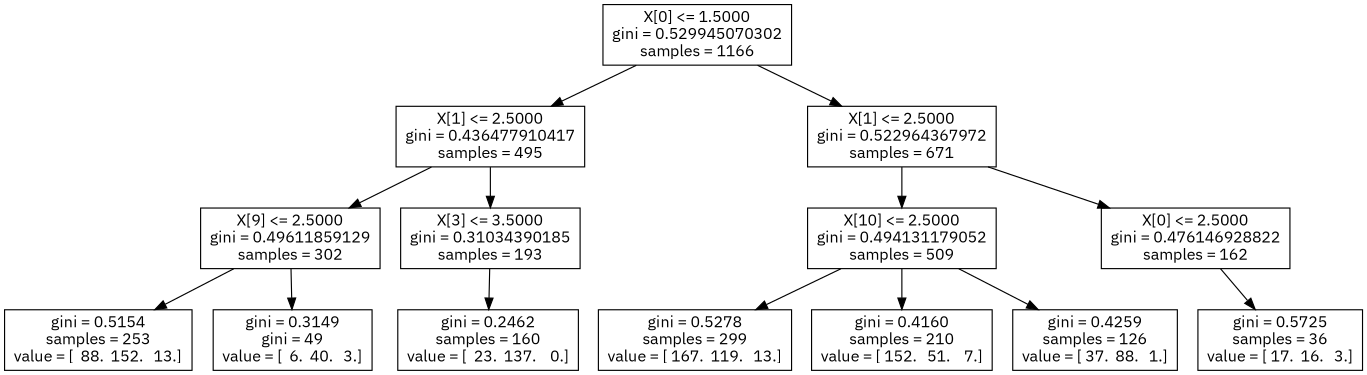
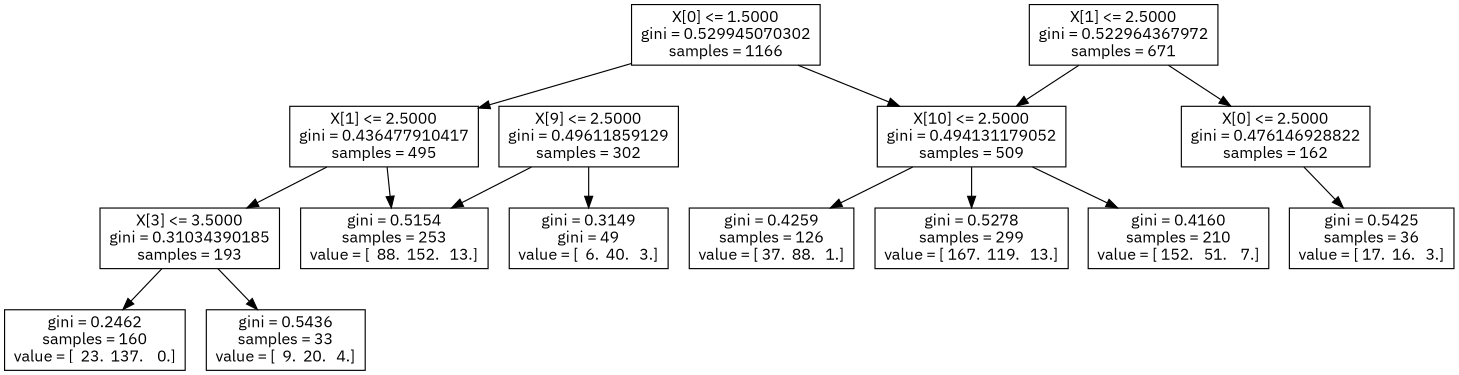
edge "X[0] <= 1.5000 gini = 0.529945070302 samples = 1166" -> "X[1] <= 2.5000 gini = 0.522964367972 samples = 671": now "X[0] <= 1.5000 gini = 0.529945070302 samples = 1166" -> "X[10] <= 2.5000 gini = 0.494131179052 samples = 509"
edge "X[1] <= 2.5000 gini = 0.436477910417 samples = 495" -> "X[9] <= 2.5000 gini = 0.49611859129 samples = 302": now "X[1] <= 2.5000 gini = 0.436477910417 samples = 495" -> "gini = 0.5154 samples = 253 value = [  88.  152.   13.]"
node "gini = 0.5436 samples = 33 value = [  9.  20.   4.]": added
node "gini = 0.5725 samples = 36 value = [ 17.  16.   3.]": label "gini = 0.5725 samples = 36 value = [ 17.  16.   3.]" -> "gini = 0.5425 samples = 36 value = [ 17.  16.   3.]"
